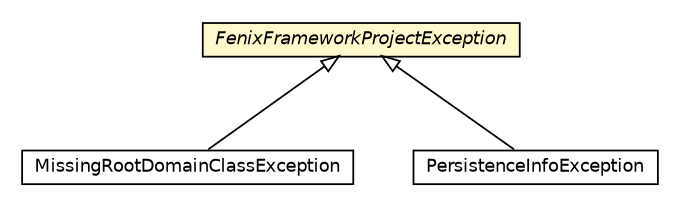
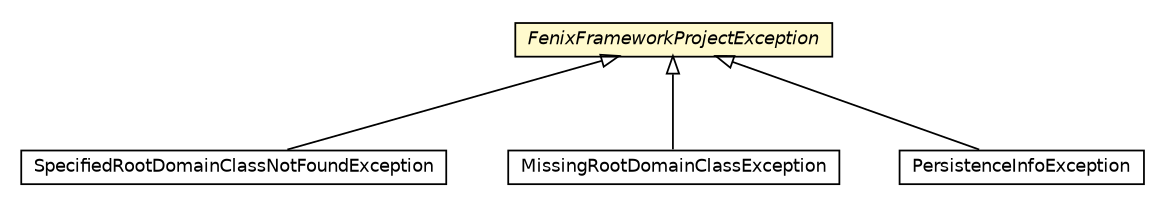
node "SpecifiedRootDomainClassNotFoundException": added
